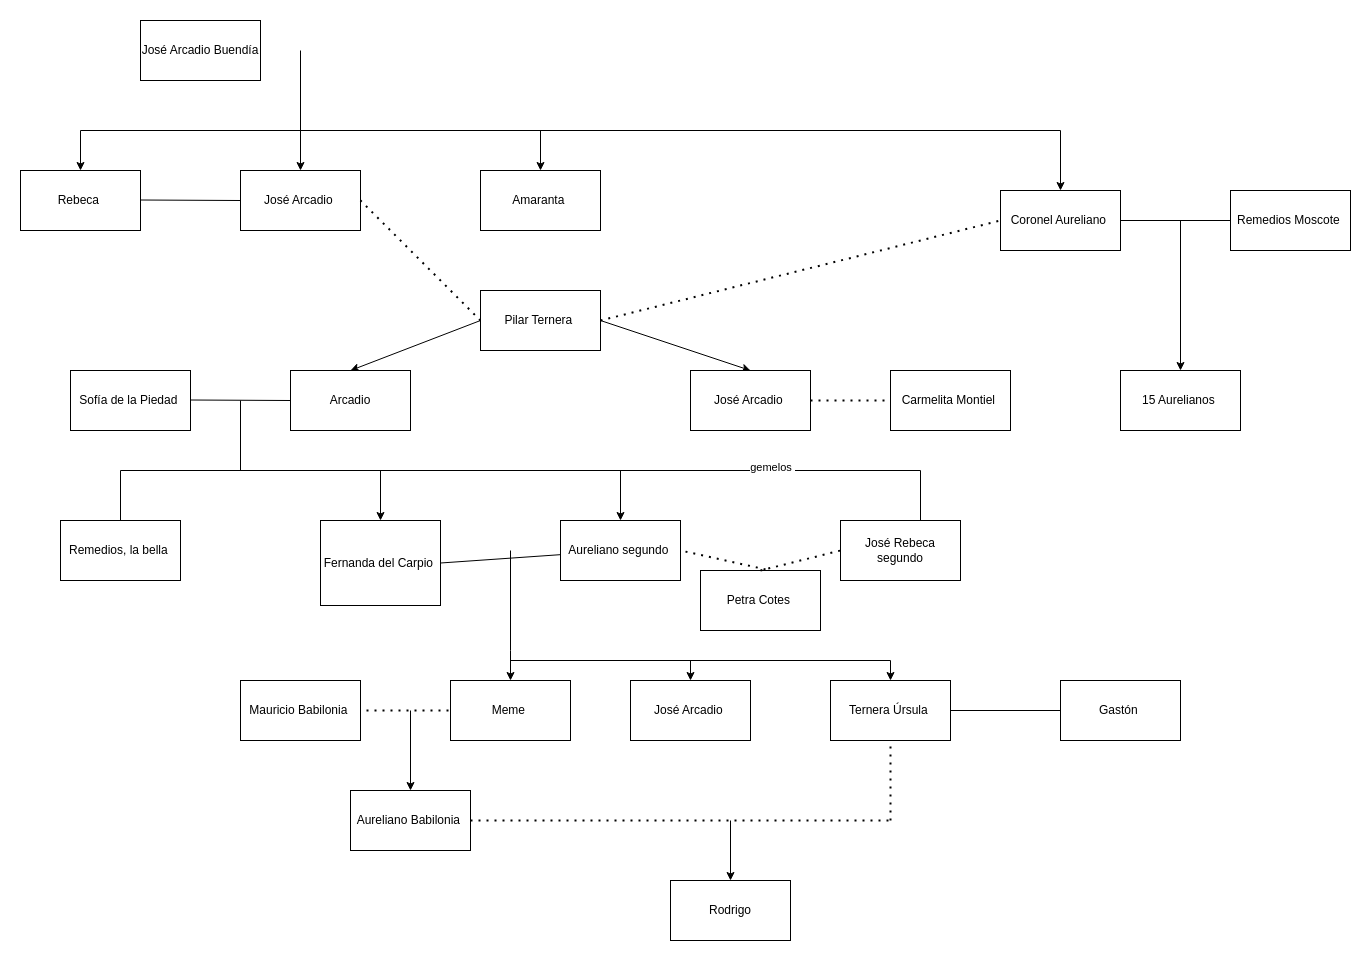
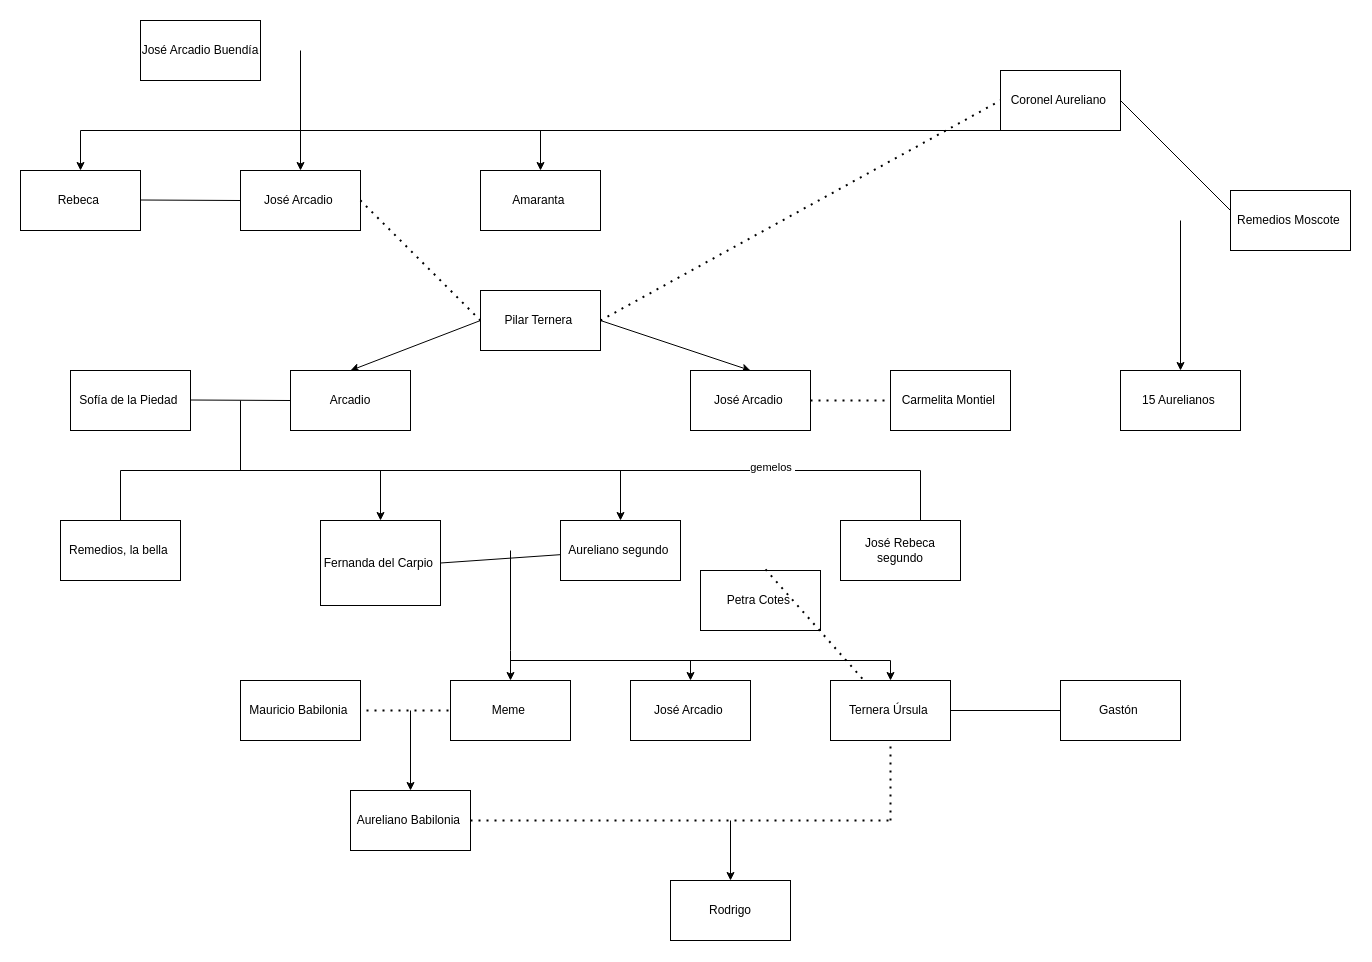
node "Coronel Aureliano": moved (1061, 221) -> (1061, 101)
edge "Aureliano segundo" -- "Petra Cotes": now "Ternera Úrsula" -- "Petra Cotes"
edge "José Rebeca segundo" -- "Petra Cotes": removed
